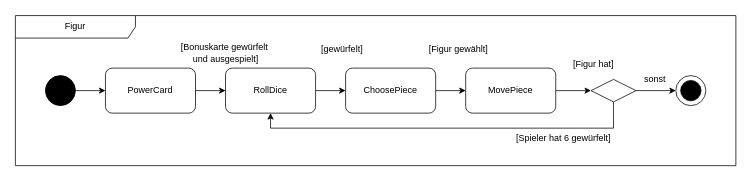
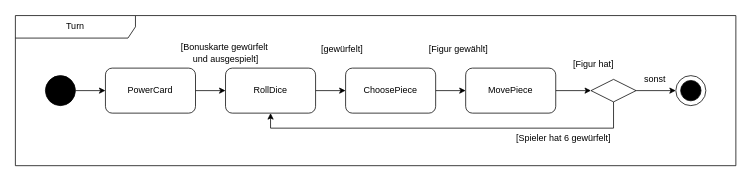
node "Figur": label "Figur" -> "Turn"
